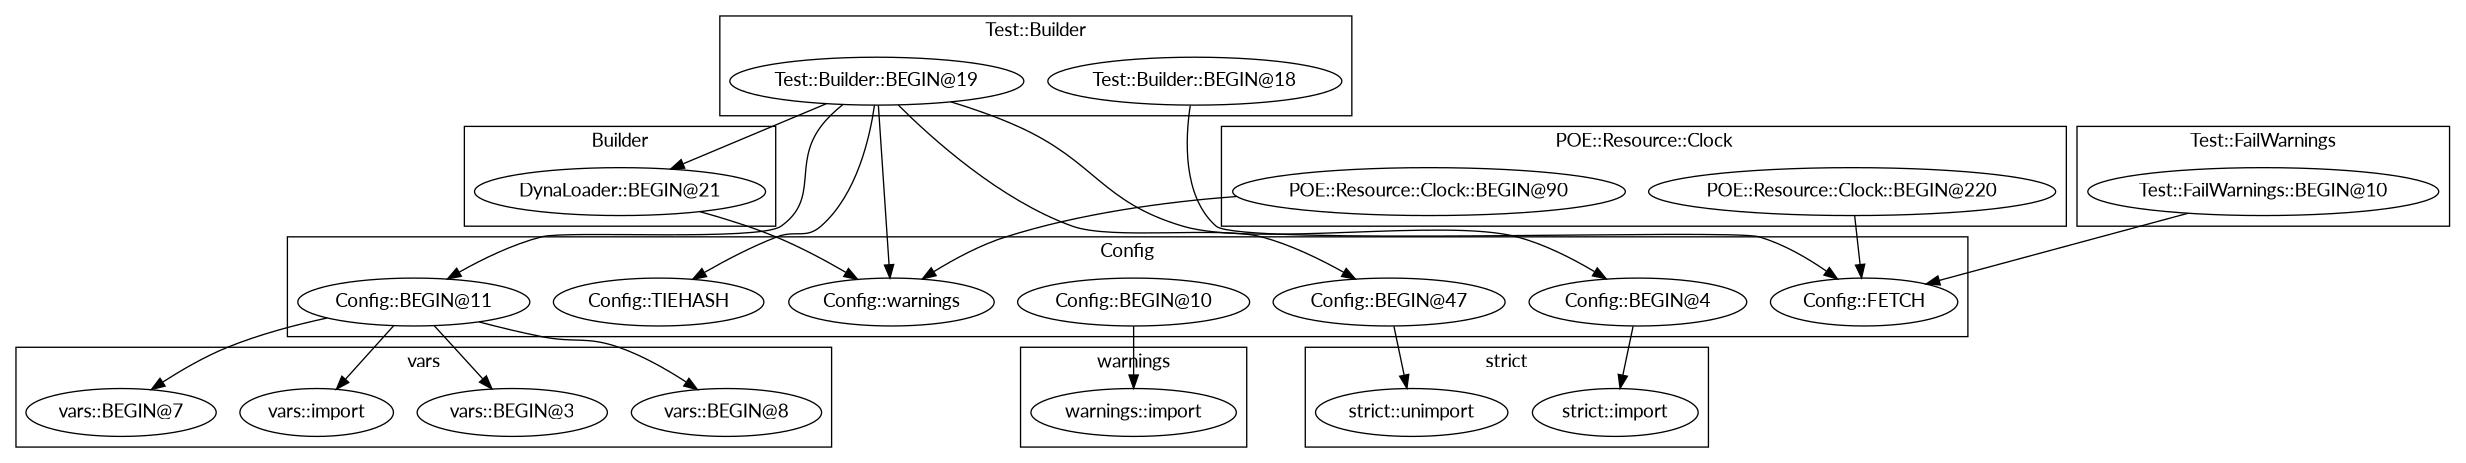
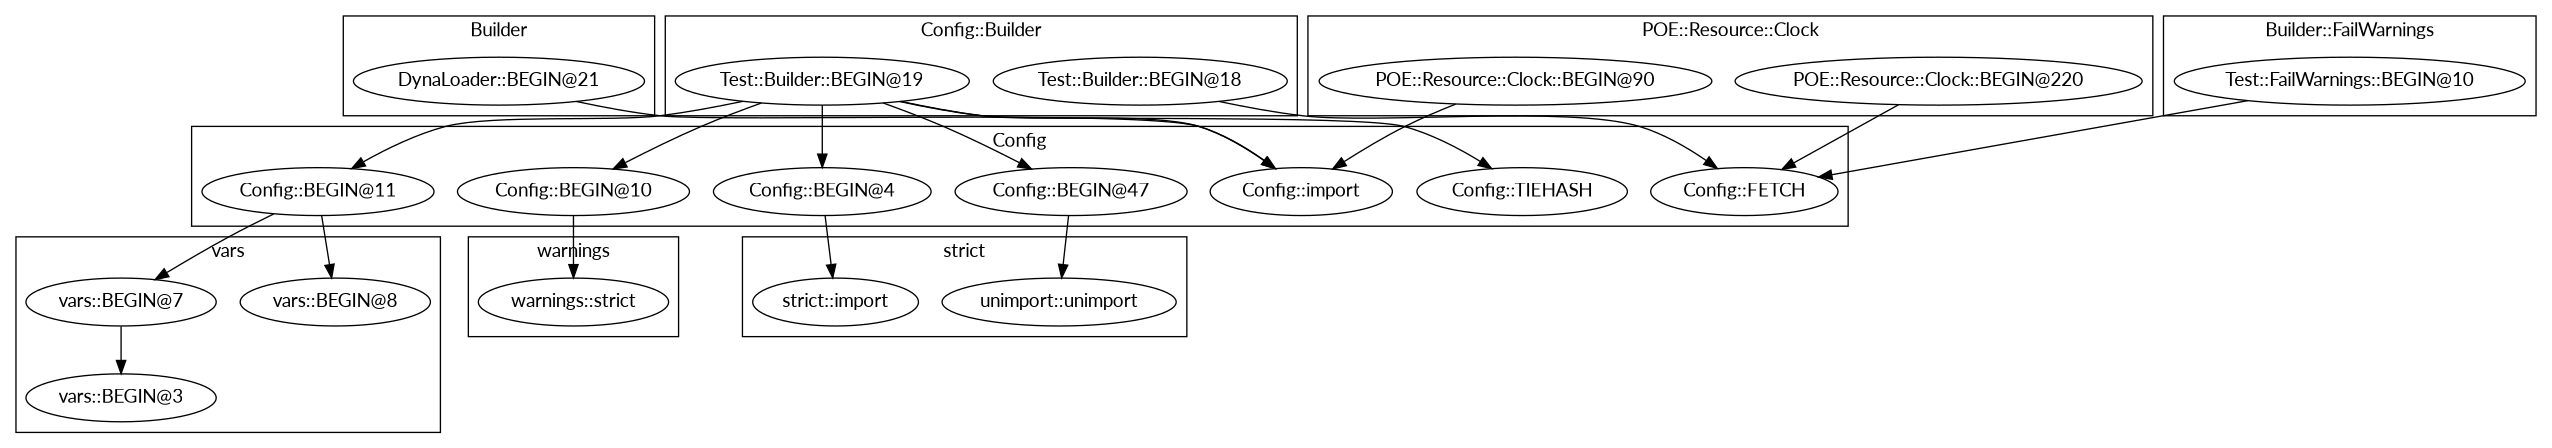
cluster "Test::Builder": label "Test::Builder" -> "Config::Builder"
edge "Test::Builder::BEGIN@19" -> "DynaLoader::BEGIN@21": now "Test::Builder::BEGIN@19" -> "Config::BEGIN@10"
cluster "Test::FailWarnings": label "Test::FailWarnings" -> "Builder::FailWarnings"
node "Config::warnings": label "Config::warnings" -> "Config::import"
edge "Config::BEGIN@11" -> "vars::BEGIN@3": now "vars::BEGIN@7" -> "vars::BEGIN@3"
node "vars::import": removed
node "warnings::import": label "warnings::import" -> "warnings::strict"
node "strict::unimport": label "strict::unimport" -> "unimport::unimport"
